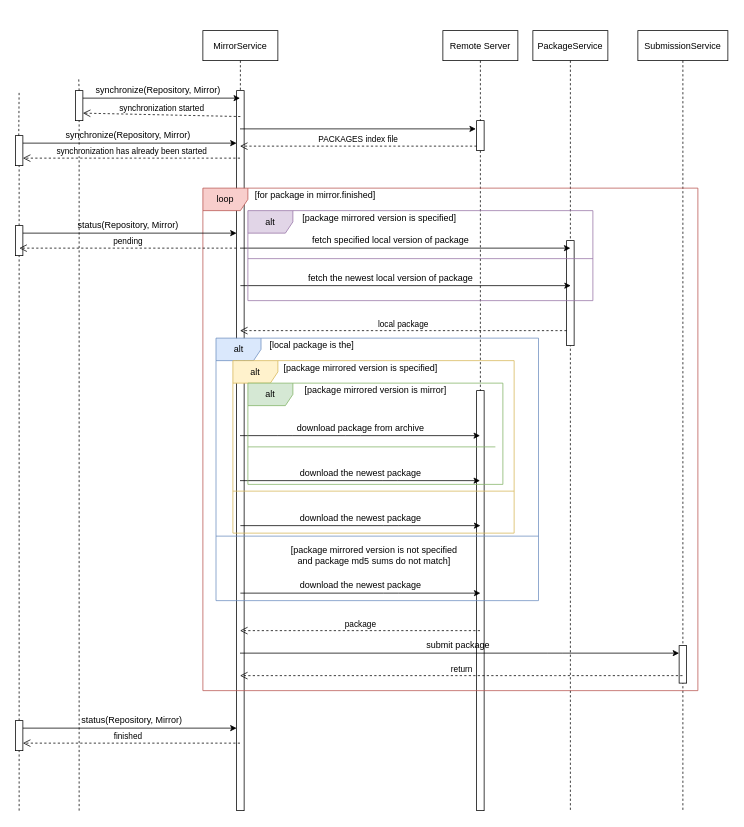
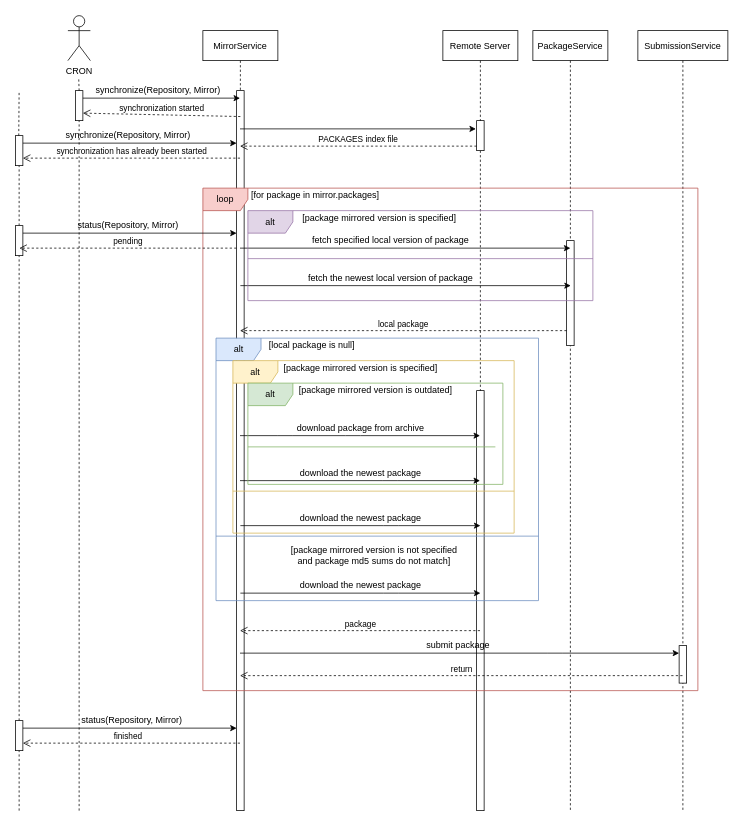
node "CRON": added
node "[for package in mirror.finished]": label "[for package in mirror.finished]" -> "[for package in mirror.packages]"
node "[local package is the]": label "[local package is the]" -> "[local package is null]"
node "[package mirrored version is mirror]": label "[package mirrored version is mirror]" -> "[package mirrored version is outdated]"
